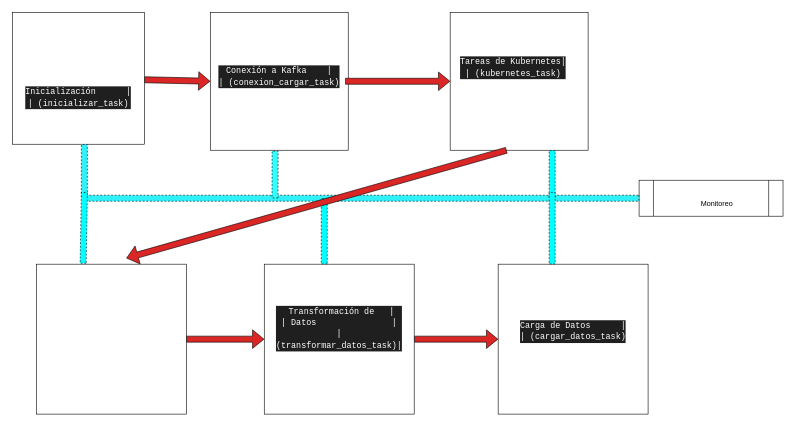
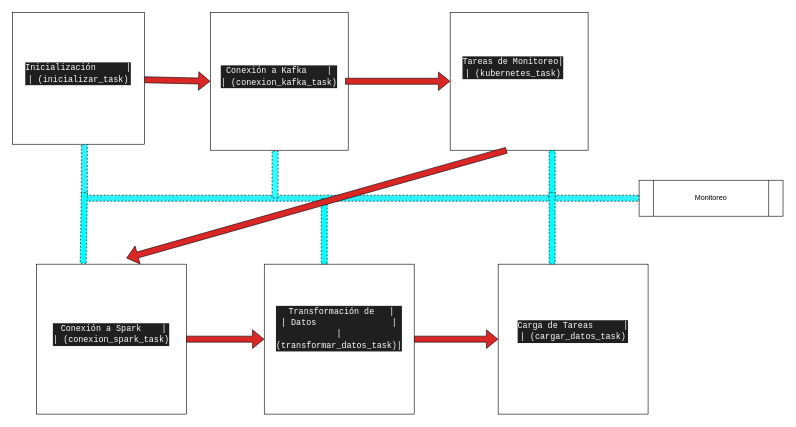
node "Tareas de Kubernetes| | (kubernetes_task)": label "Tareas de Kubernetes| | (kubernetes_task)" -> "Tareas de Monitoreo| | (kubernetes_task)"
node "Conexión a Kafka | | (conexion_cargar_task)": label "Conexión a Kafka | | (conexion_cargar_task)" -> "Conexión a Kafka | | (conexion_kafka_task)"
node "Inicialización | | (inicializar_task)": moved (78, 102) -> (78, 78)
node "Monitoreo": moved (717, 204) -> (711, 198)
node "Carga de Datos | | (cargar_datos_task)": label "Carga de Datos | | (cargar_datos_task)" -> "Carga de Tareas | | (cargar_datos_task)"
node "Conexión a Spark | | (conexion_spark_task)": added
